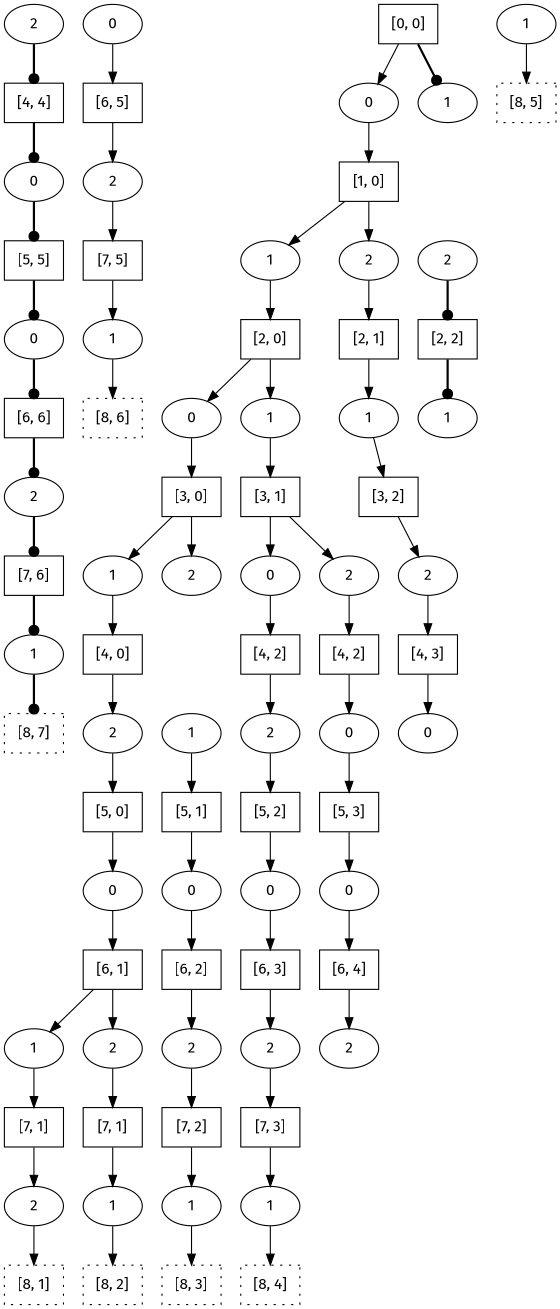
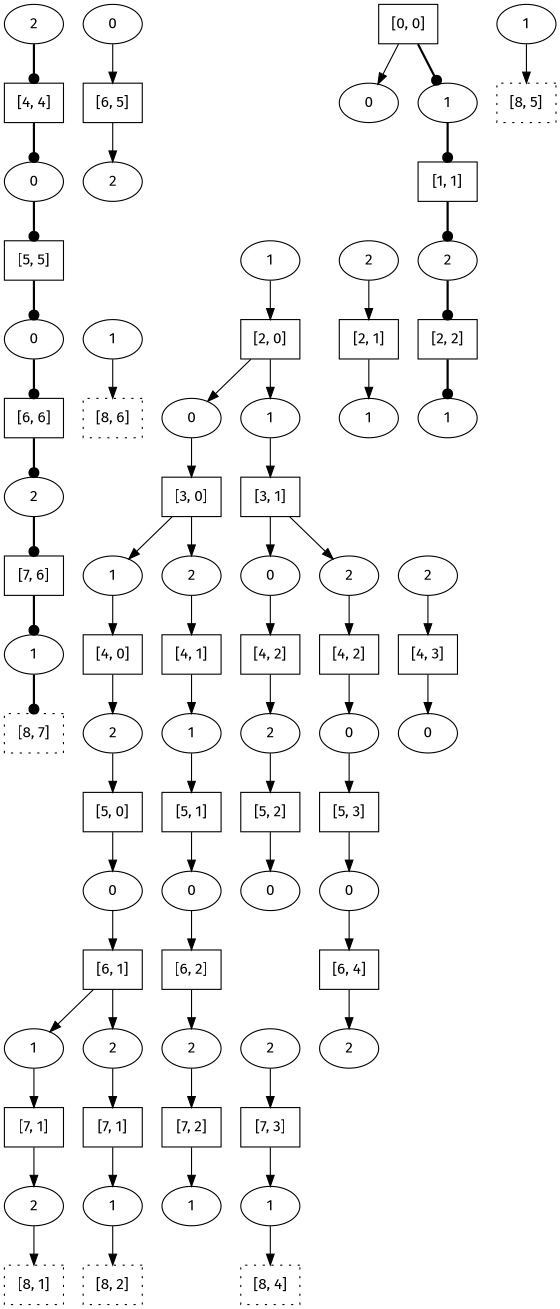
node "[1, 0]": removed
node "[1, 1]": added
node "[7, 5]": removed
node "[3, 2]": removed
node "[4, 1]": added
node "[6, 3]": removed
node "[8, 3]": removed
